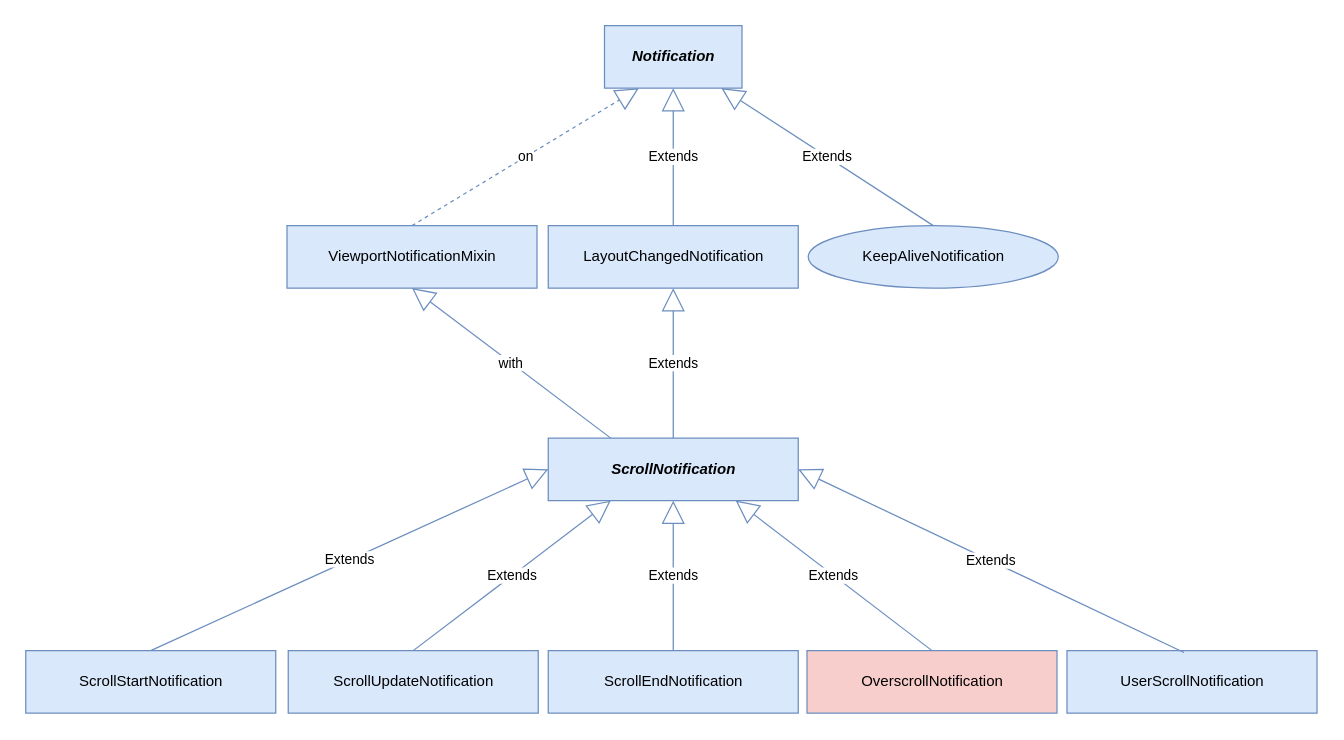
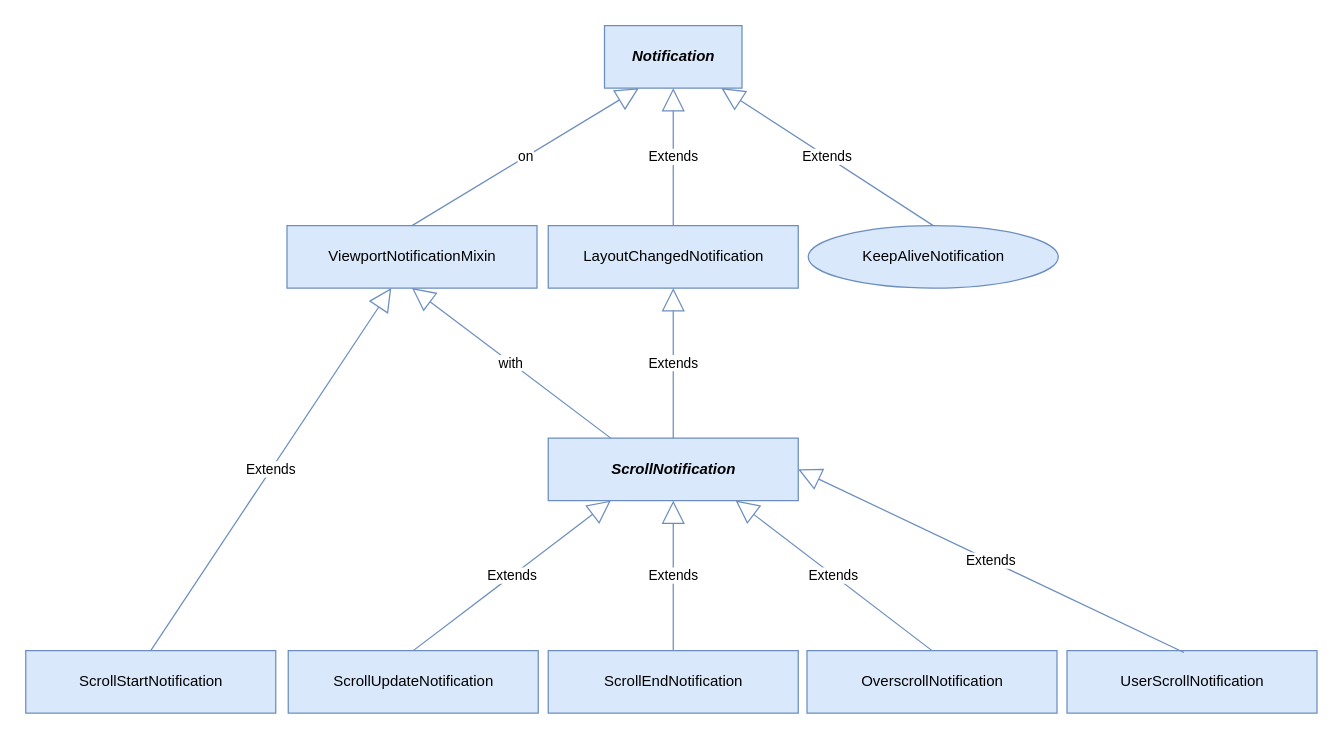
edge "ViewportNotificationMixin" -> "Notification": style dashed -> solid
edge "ScrollStartNotification" -> "ScrollNotification": now "ScrollStartNotification" -> "ViewportNotificationMixin"
node "OverscrollNotification": fillcolor #f8cecc -> #dae8fc
